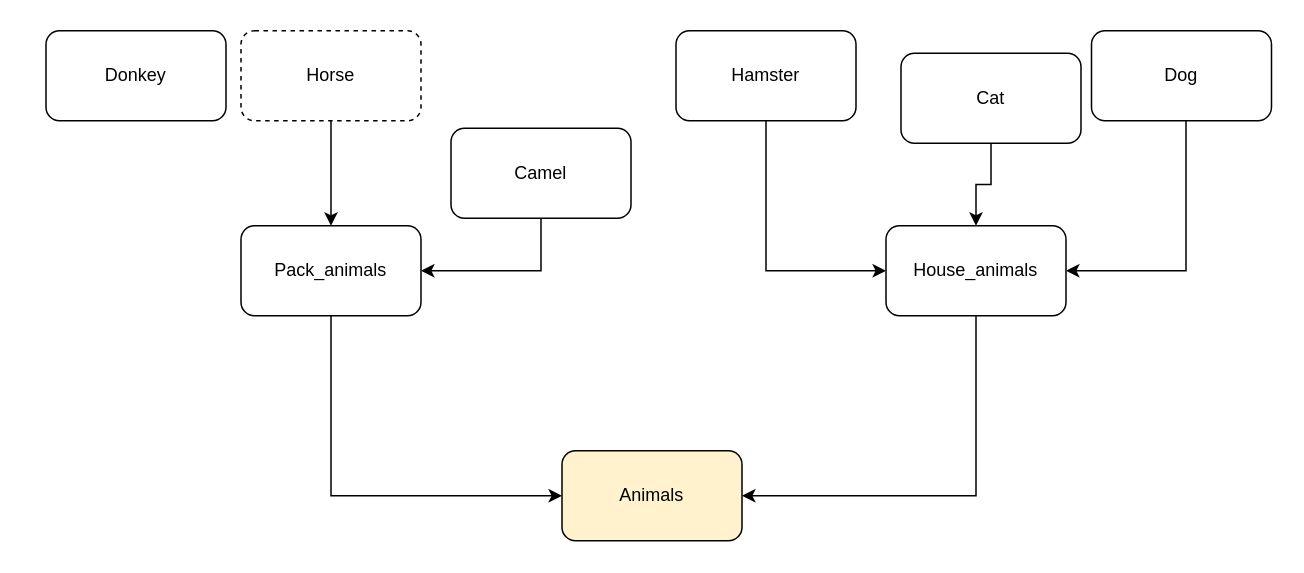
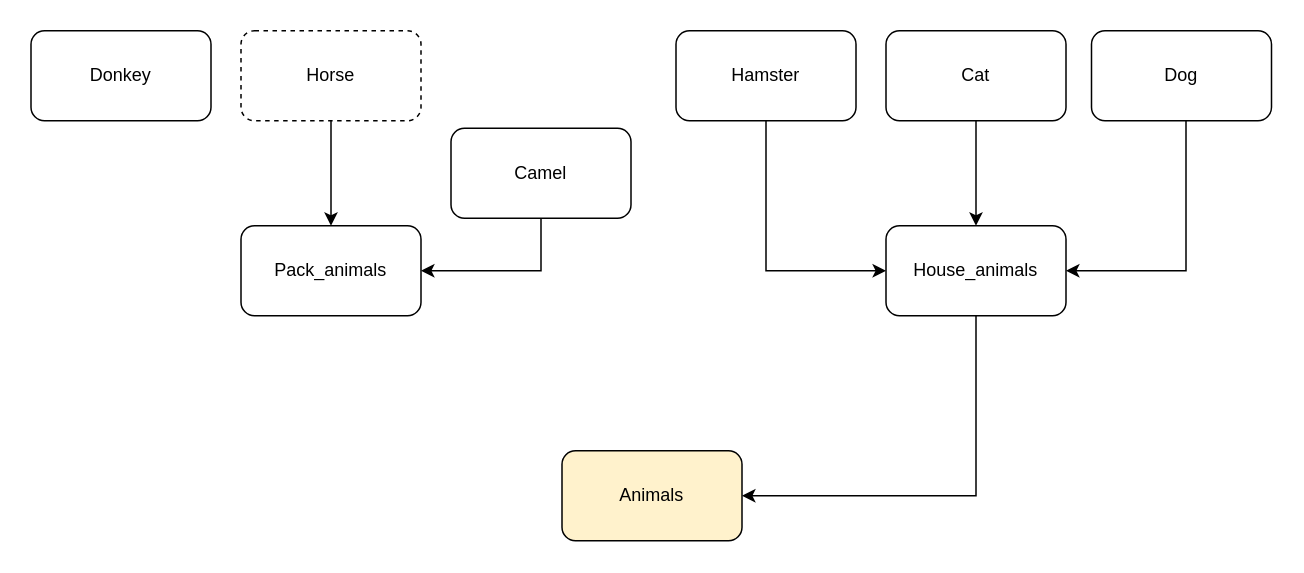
node "Donkey": moved (136, 76) -> (121, 76)
node "Cat": moved (991, 98) -> (976, 76)
edge "Pack_animals" -> "Animals": removed
